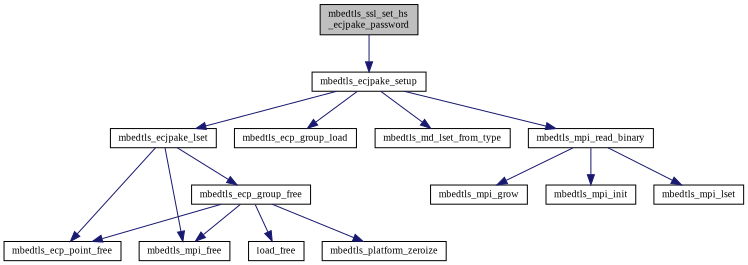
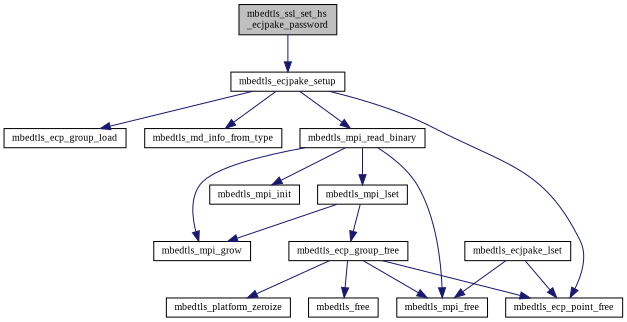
edge "mbedtls_ecjpake_setup" -> "mbedtls_ecjpake_lset": now "mbedtls_ecjpake_setup" -> "mbedtls_ecp_point_free"
node "mbedtls_md_lset_from_type": label "mbedtls_md_lset_from_type" -> "mbedtls_md_info_from_type"
edge "mbedtls_ecjpake_lset" -> "mbedtls_ecp_group_free": now "mbedtls_mpi_lset" -> "mbedtls_ecp_group_free"
edge "mbedtls_mpi_read_binary" -> "mbedtls_mpi_free": added
edge "mbedtls_mpi_lset" -> "mbedtls_mpi_grow": added
node "load_free": label "load_free" -> "mbedtls_free"
